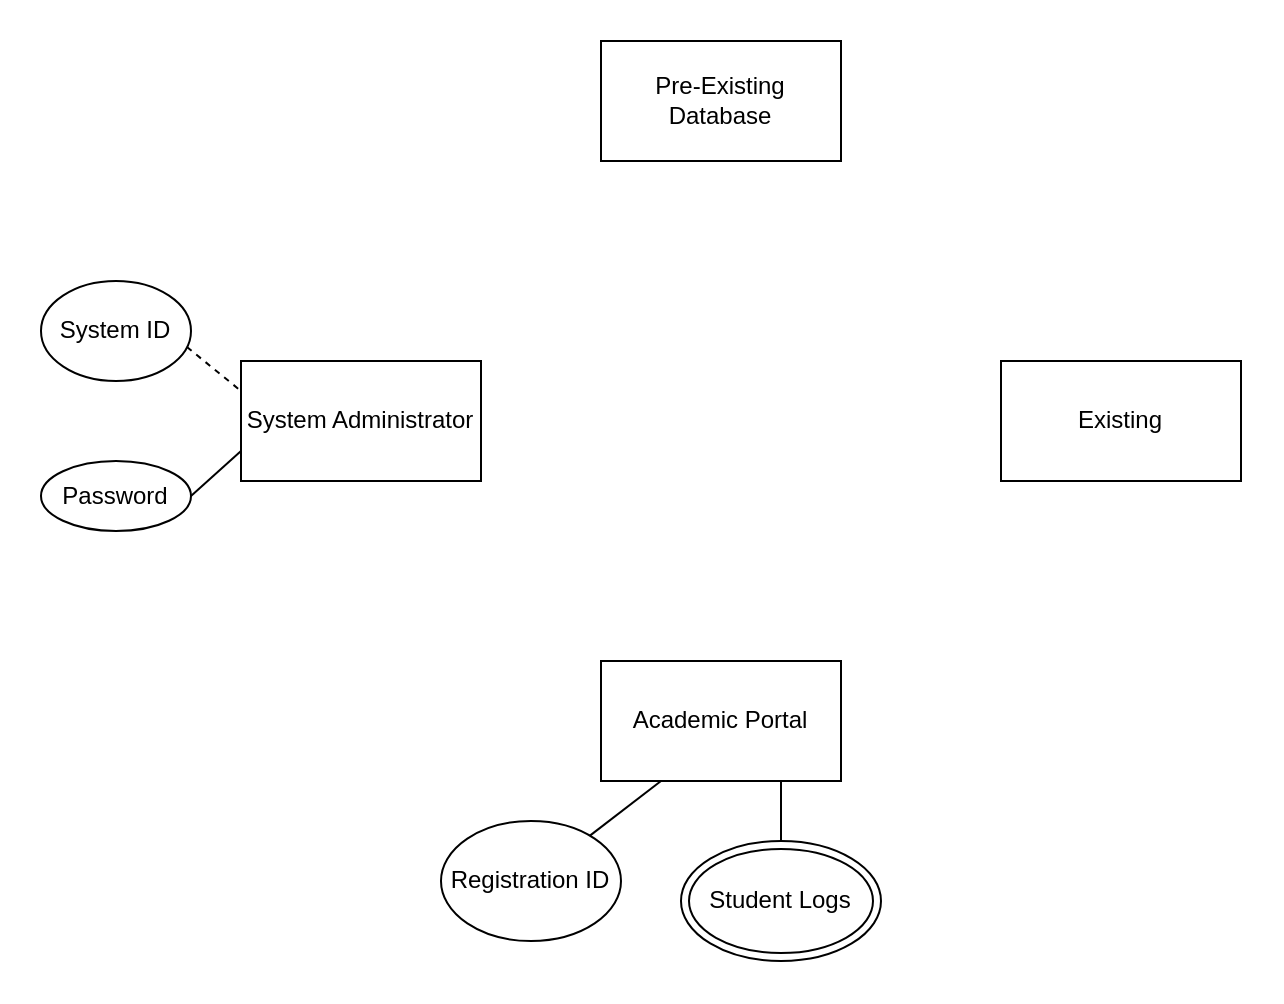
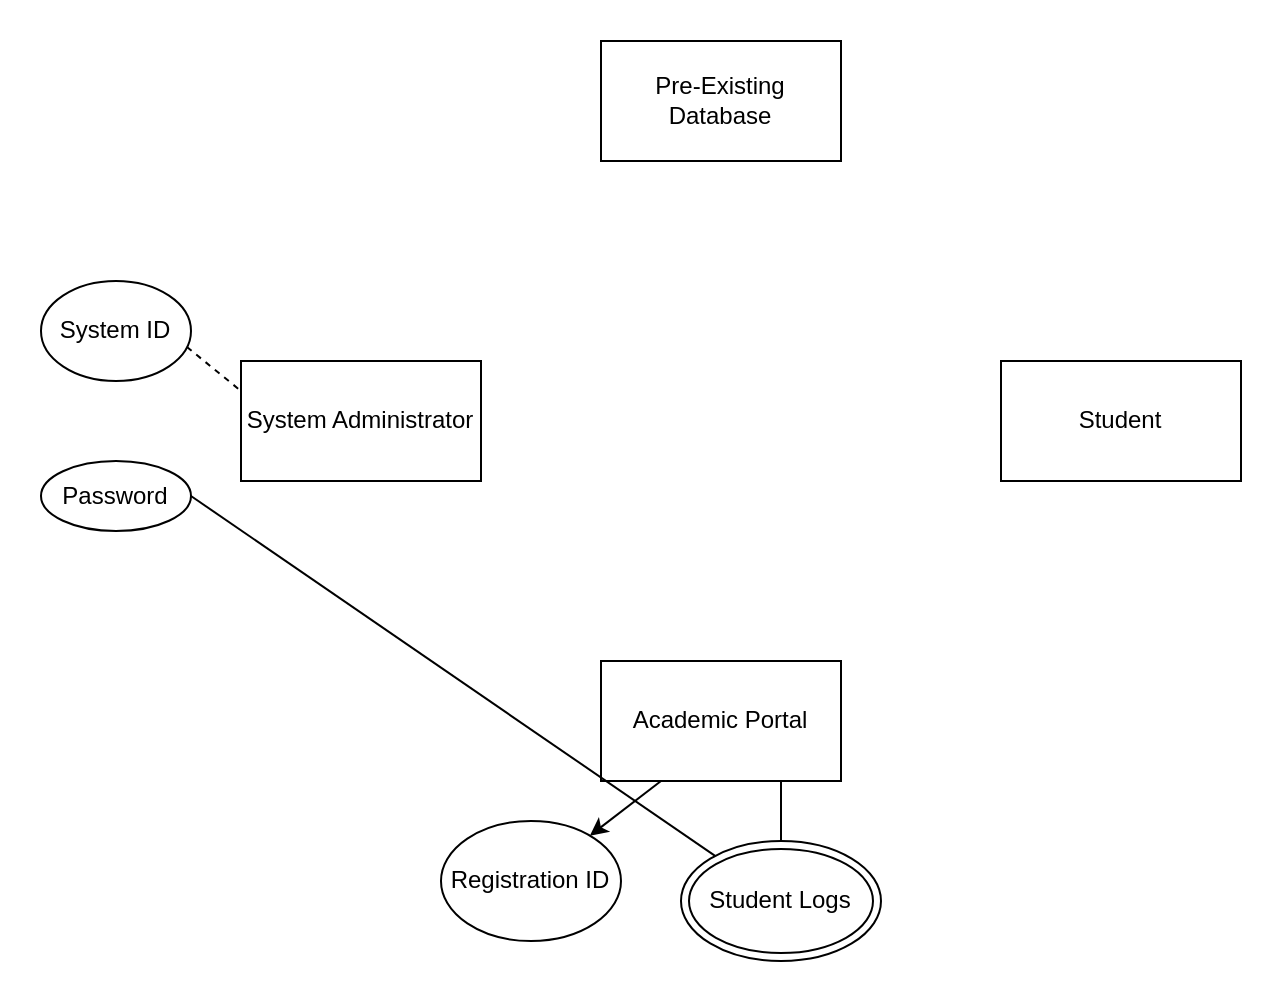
node "Existing": label "Existing" -> "Student"
edge "System Administrator" -- "Password": now "Student Logs" -- "Password"
edge "Academic Portal" -- "Registration ID": arrowhead none -> classic
